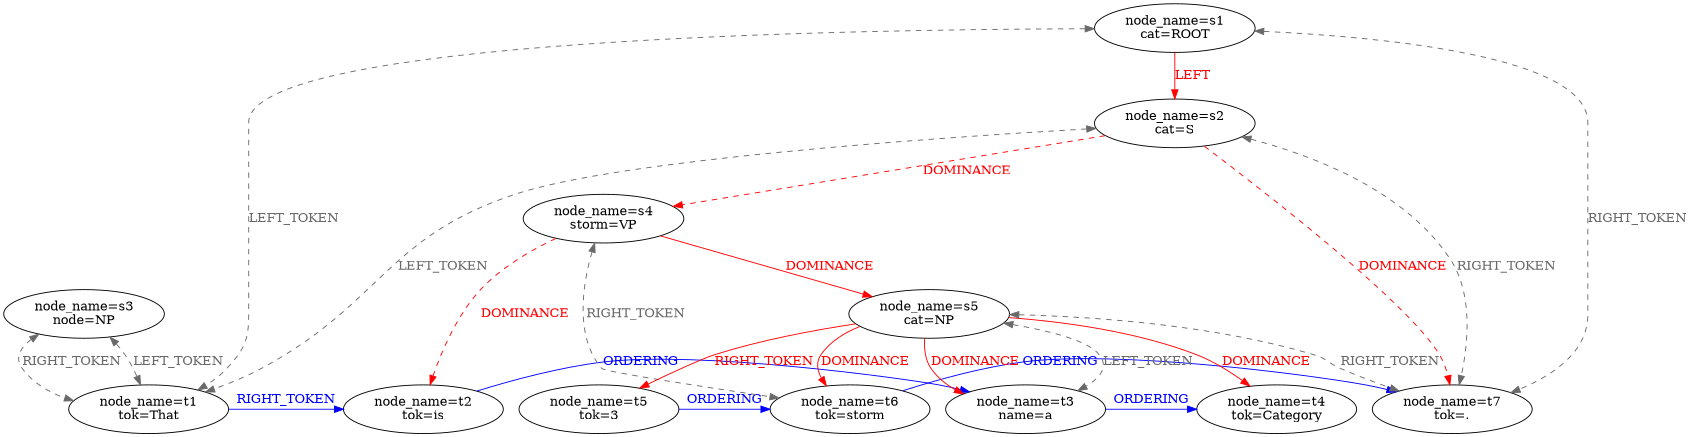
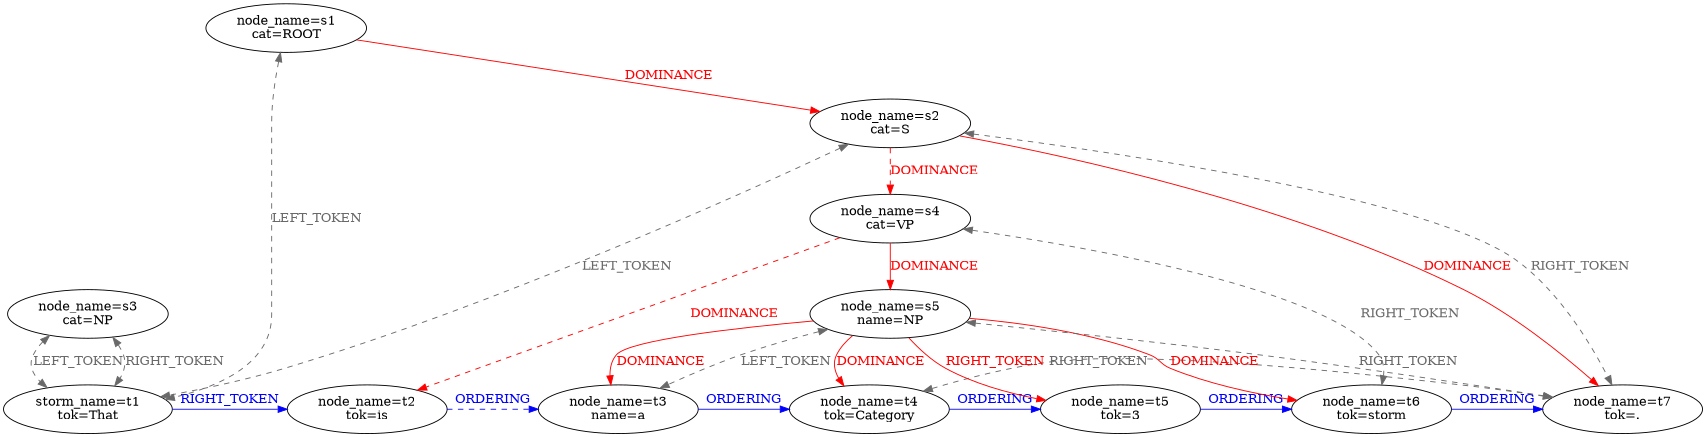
edge "node_name=s1 cat=ROOT" -> "node_name=s2 cat=S": label "LEFT" -> "DOMINANCE"
edge "node_name=s1 cat=ROOT" -- "node_name=t7 tok=.": now "node_name=t4 tok=Category" -- "node_name=t7 tok=."
node "node_name=s4 storm=VP": label "node_name=s4 storm=VP" -> "node_name=s4 cat=VP"
edge "node_name=s2 cat=S" -> "node_name=t7 tok=.": style dashed -> solid
node "node_name=s3 node=NP": label "node_name=s3 node=NP" -> "node_name=s3 cat=NP"
node "node_name=s5 cat=NP": label "node_name=s5 cat=NP" -> "node_name=s5 name=NP"
edge "node_name=t2 tok=is" -> "node_name=t3 name=a": style solid -> dashed
node "node_name=t1 tok=That": label "node_name=t1 tok=That" -> "storm_name=t1 tok=That"
edge "node_name=t4 tok=Category" -> "node_name=t5 tok=3": added, label "ORDERING"
